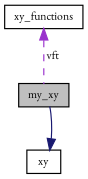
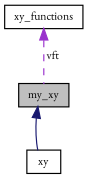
edge "my_xy" -> "xy": reversed
